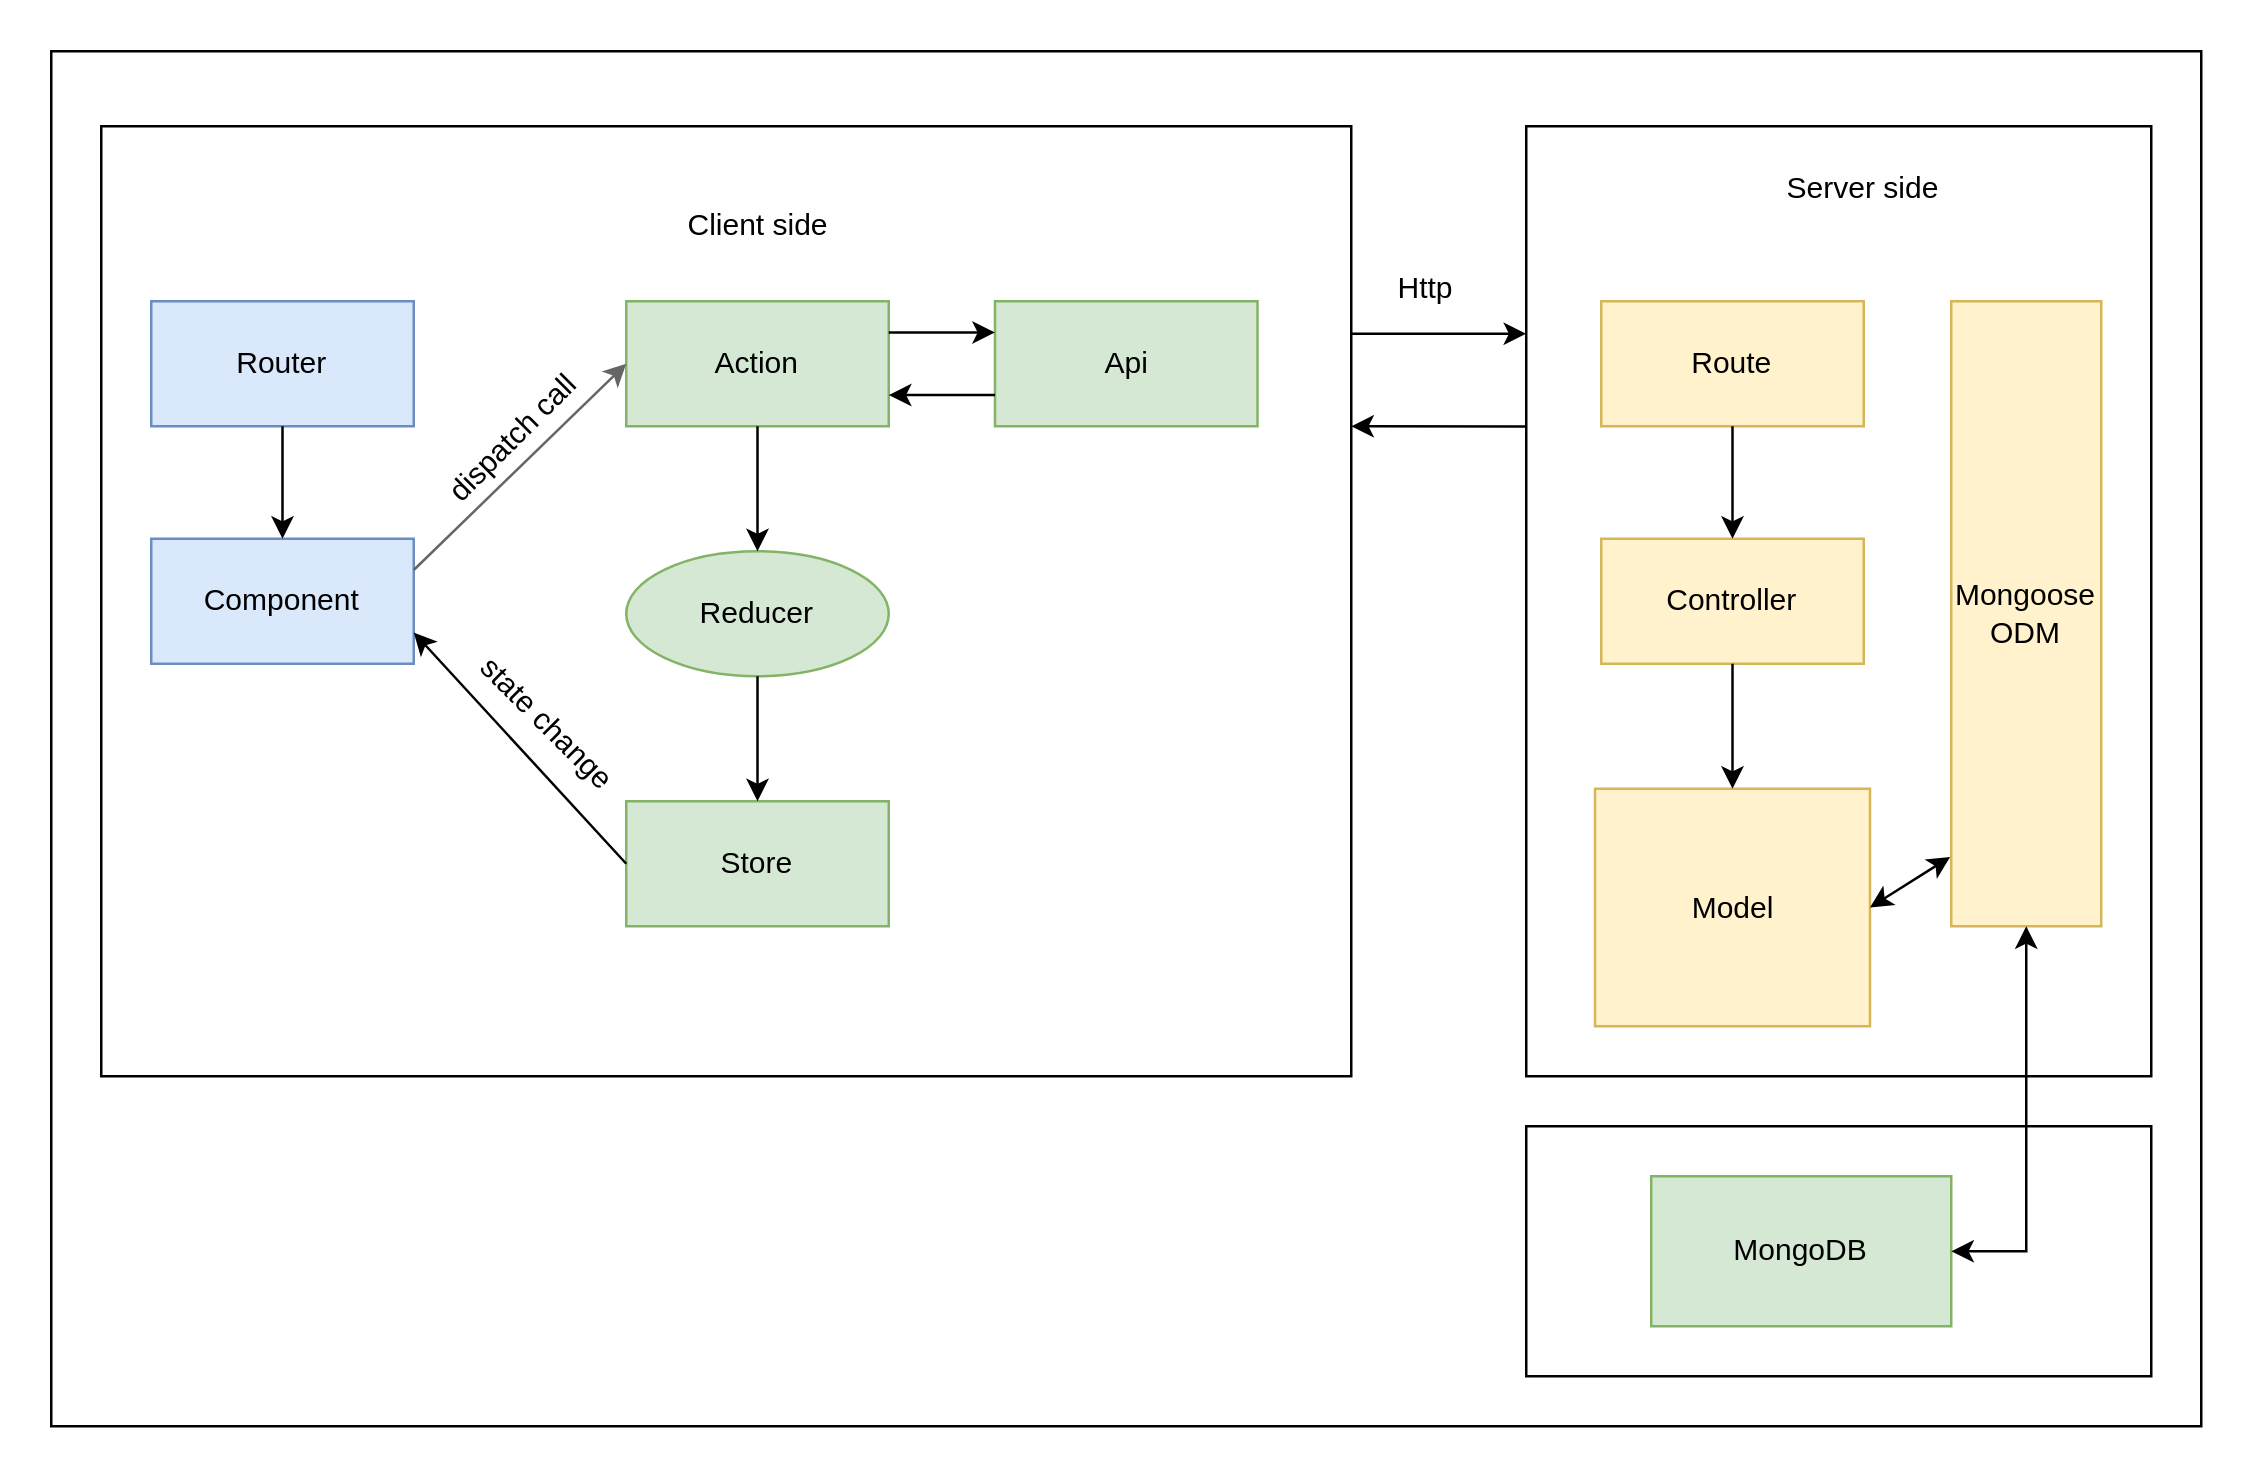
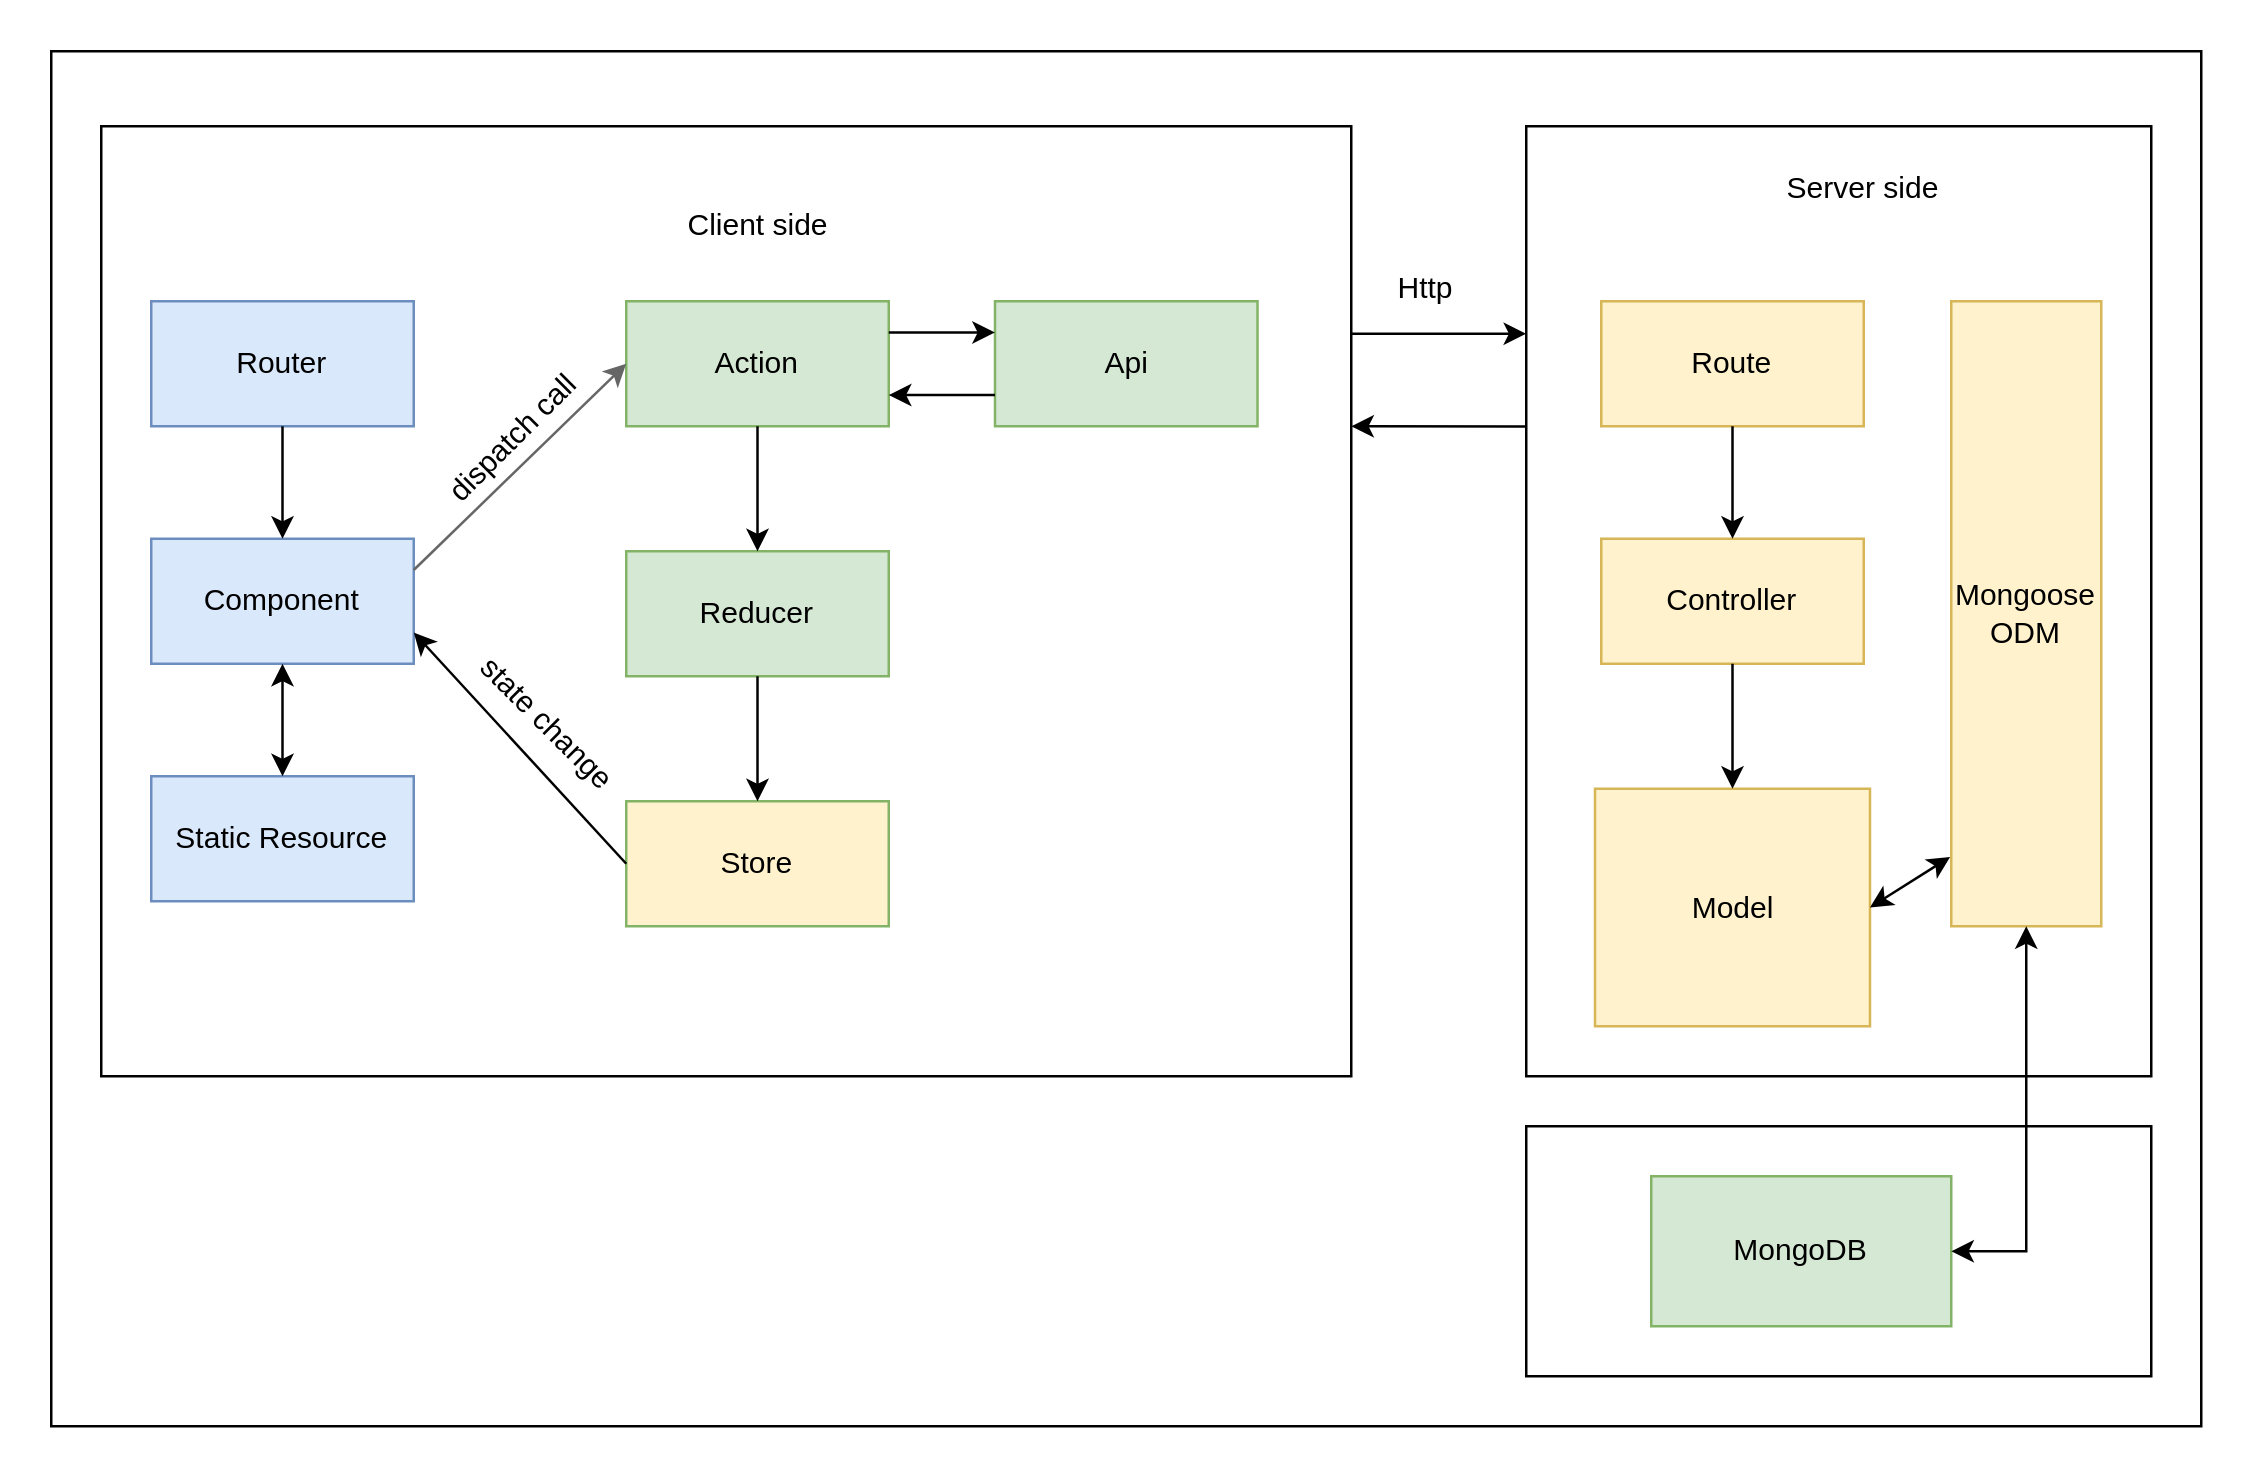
node "Reducer": shape ellipse -> rectangle
edge "Component" -- "Static Resource": added
node "Static Resource": added
node "Store": fillcolor #d5e8d4 -> #fff2cc
